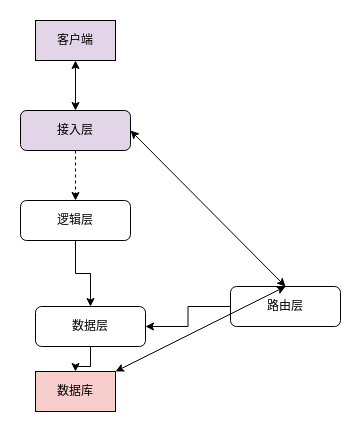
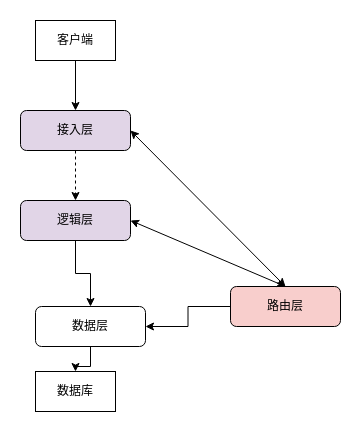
node "客户端": fillcolor #e1d5e7 -> #ffffff
edge "客户端" -- "接入层": arrowhead classic -> none
node "逻辑层": fillcolor #ffffff -> #e1d5e7
node "路由层": fillcolor #ffffff -> #f8cecc
edge "路由层" -- "数据库": now "路由层" -- "逻辑层"
node "数据库": fillcolor #f8cecc -> #ffffff
